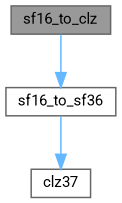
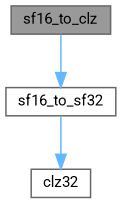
node "sf16_to_sf36": label "sf16_to_sf36" -> "sf16_to_sf32"
node "clz37": label "clz37" -> "clz32"
